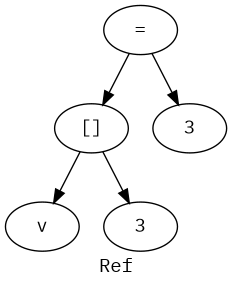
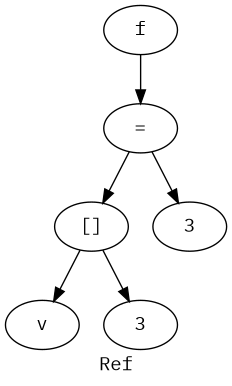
node "f": added
